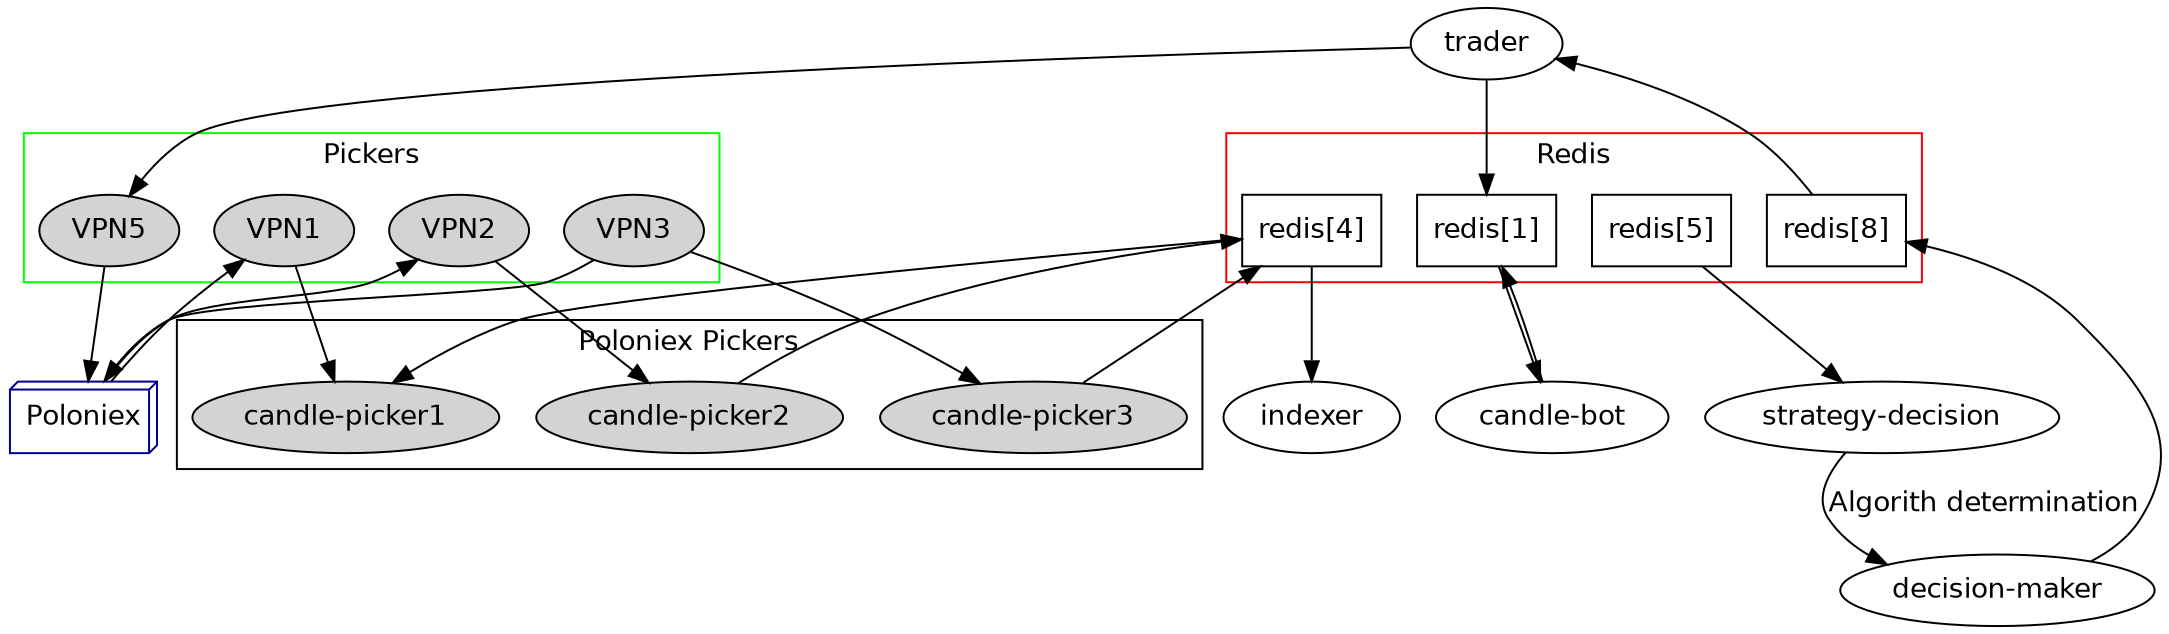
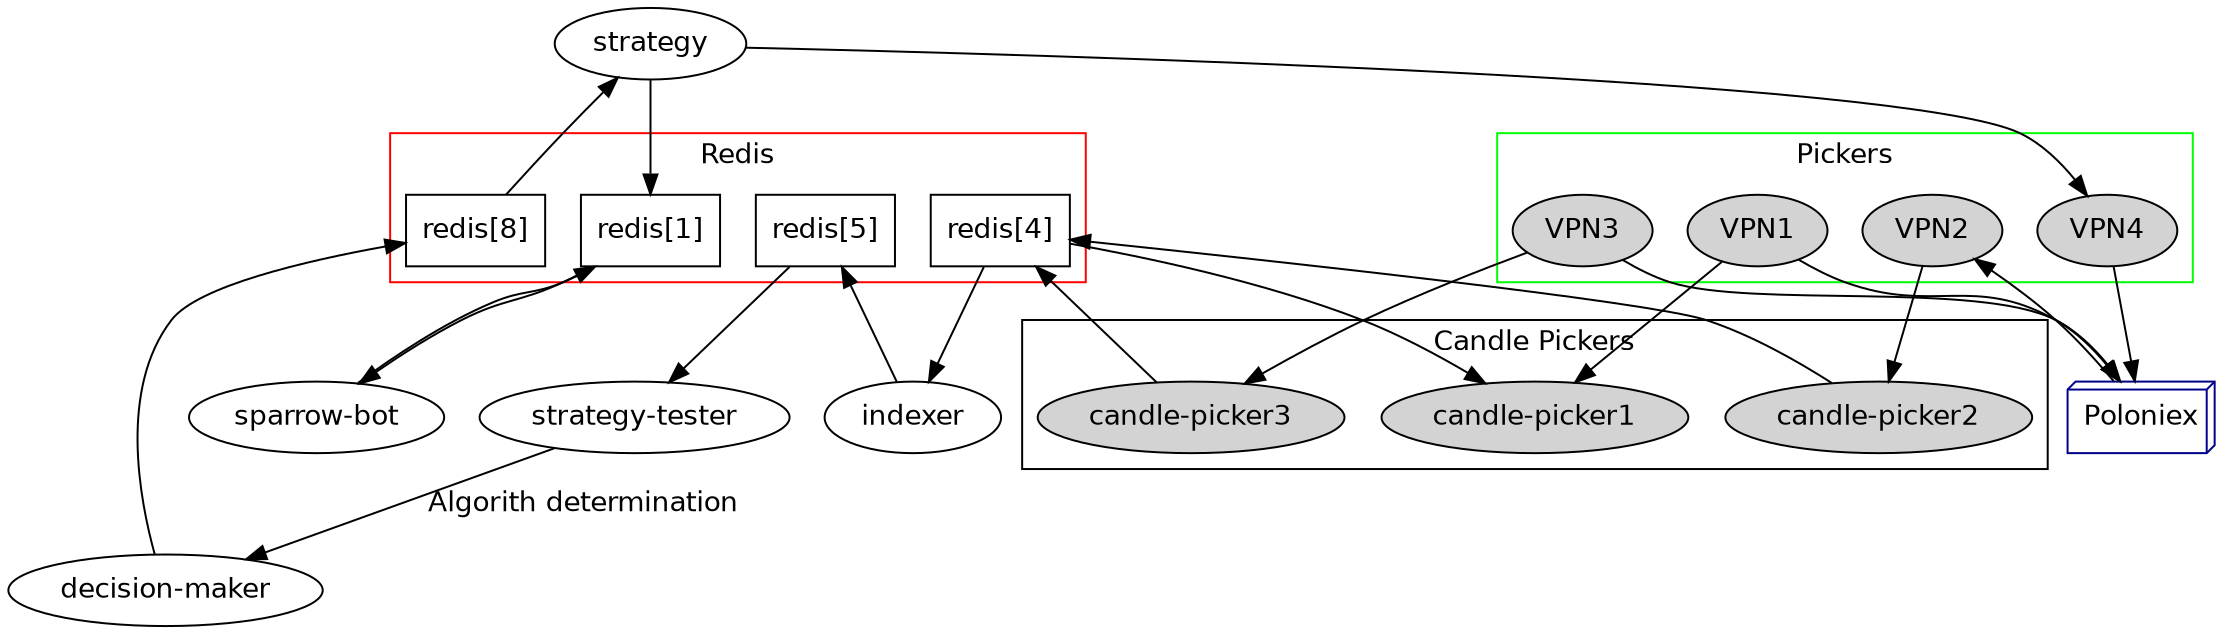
node "trader": label "trader" -> "strategy"
node "VPN5": label "VPN5" -> "VPN4"
edge "Poloniex" -> "VPN1": reversed
edge "indexer" -> "redis[5]": added
cluster "Poloniex Pickers": label "Poloniex Pickers" -> "Candle Pickers"
node "candle-bot": label "candle-bot" -> "sparrow-bot"
node "strategy-decision": label "strategy-decision" -> "strategy-tester"
